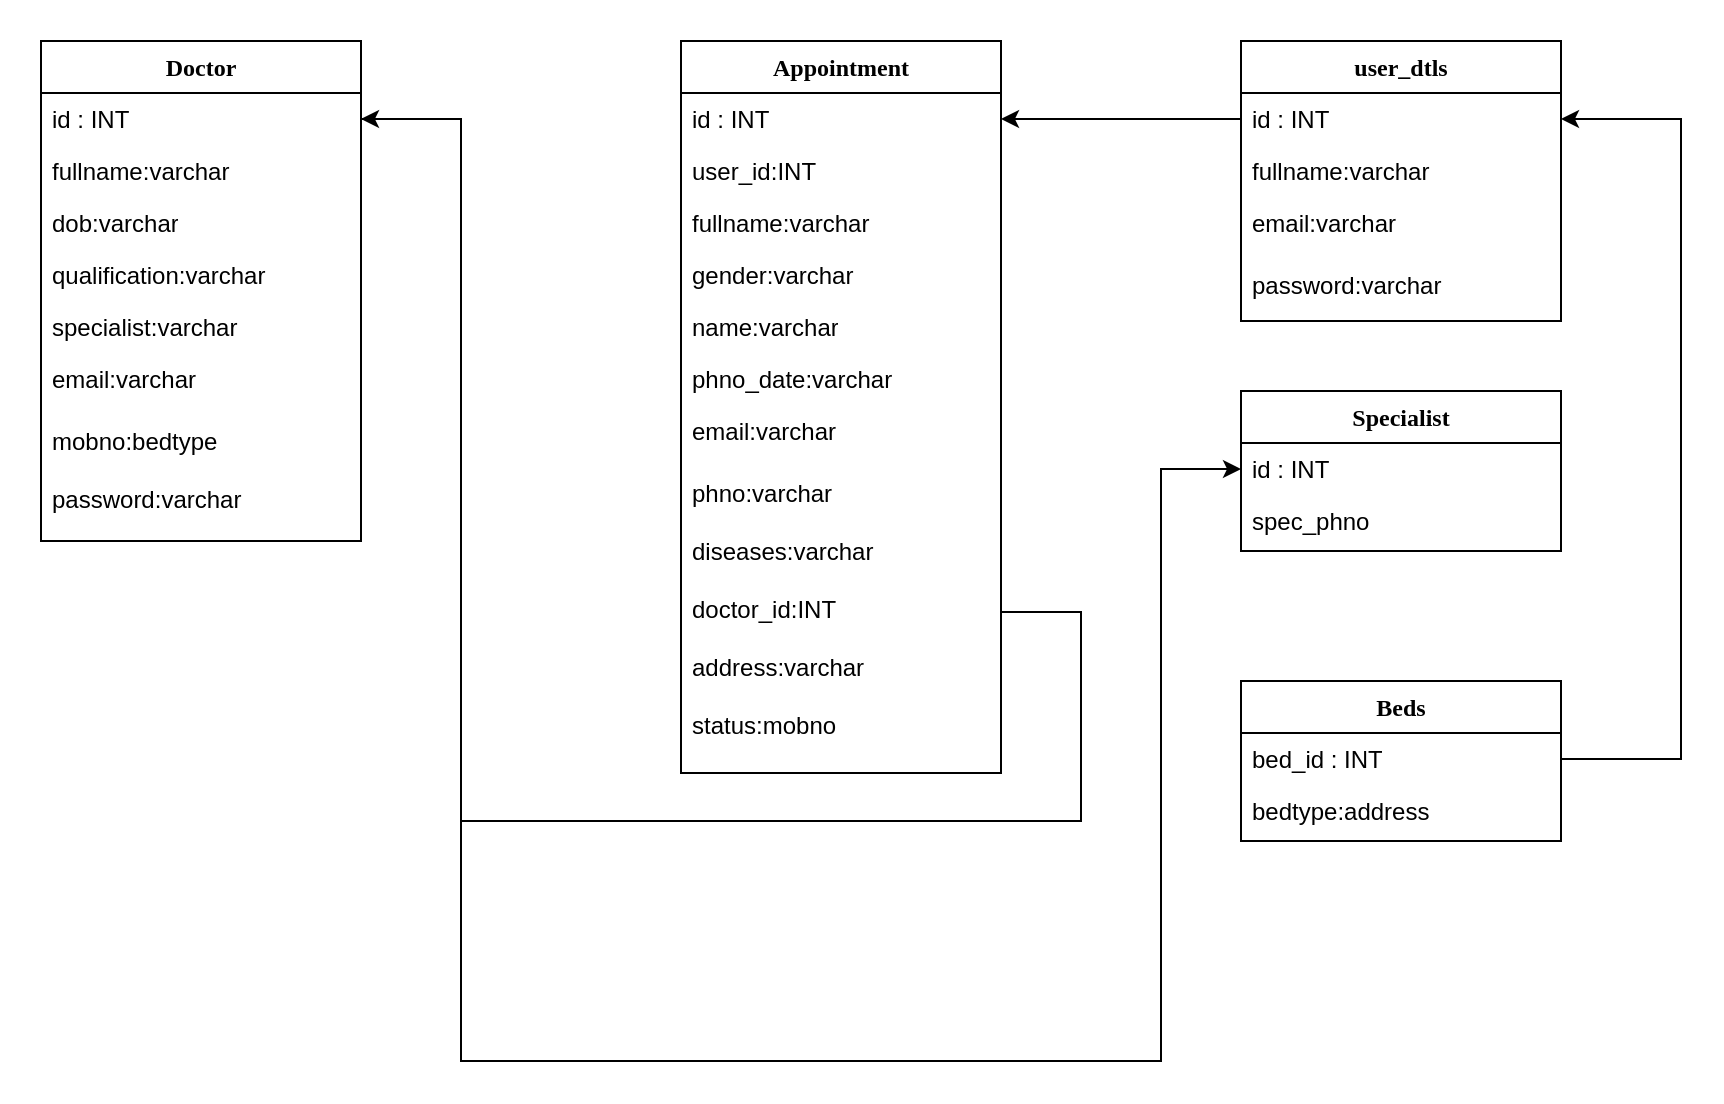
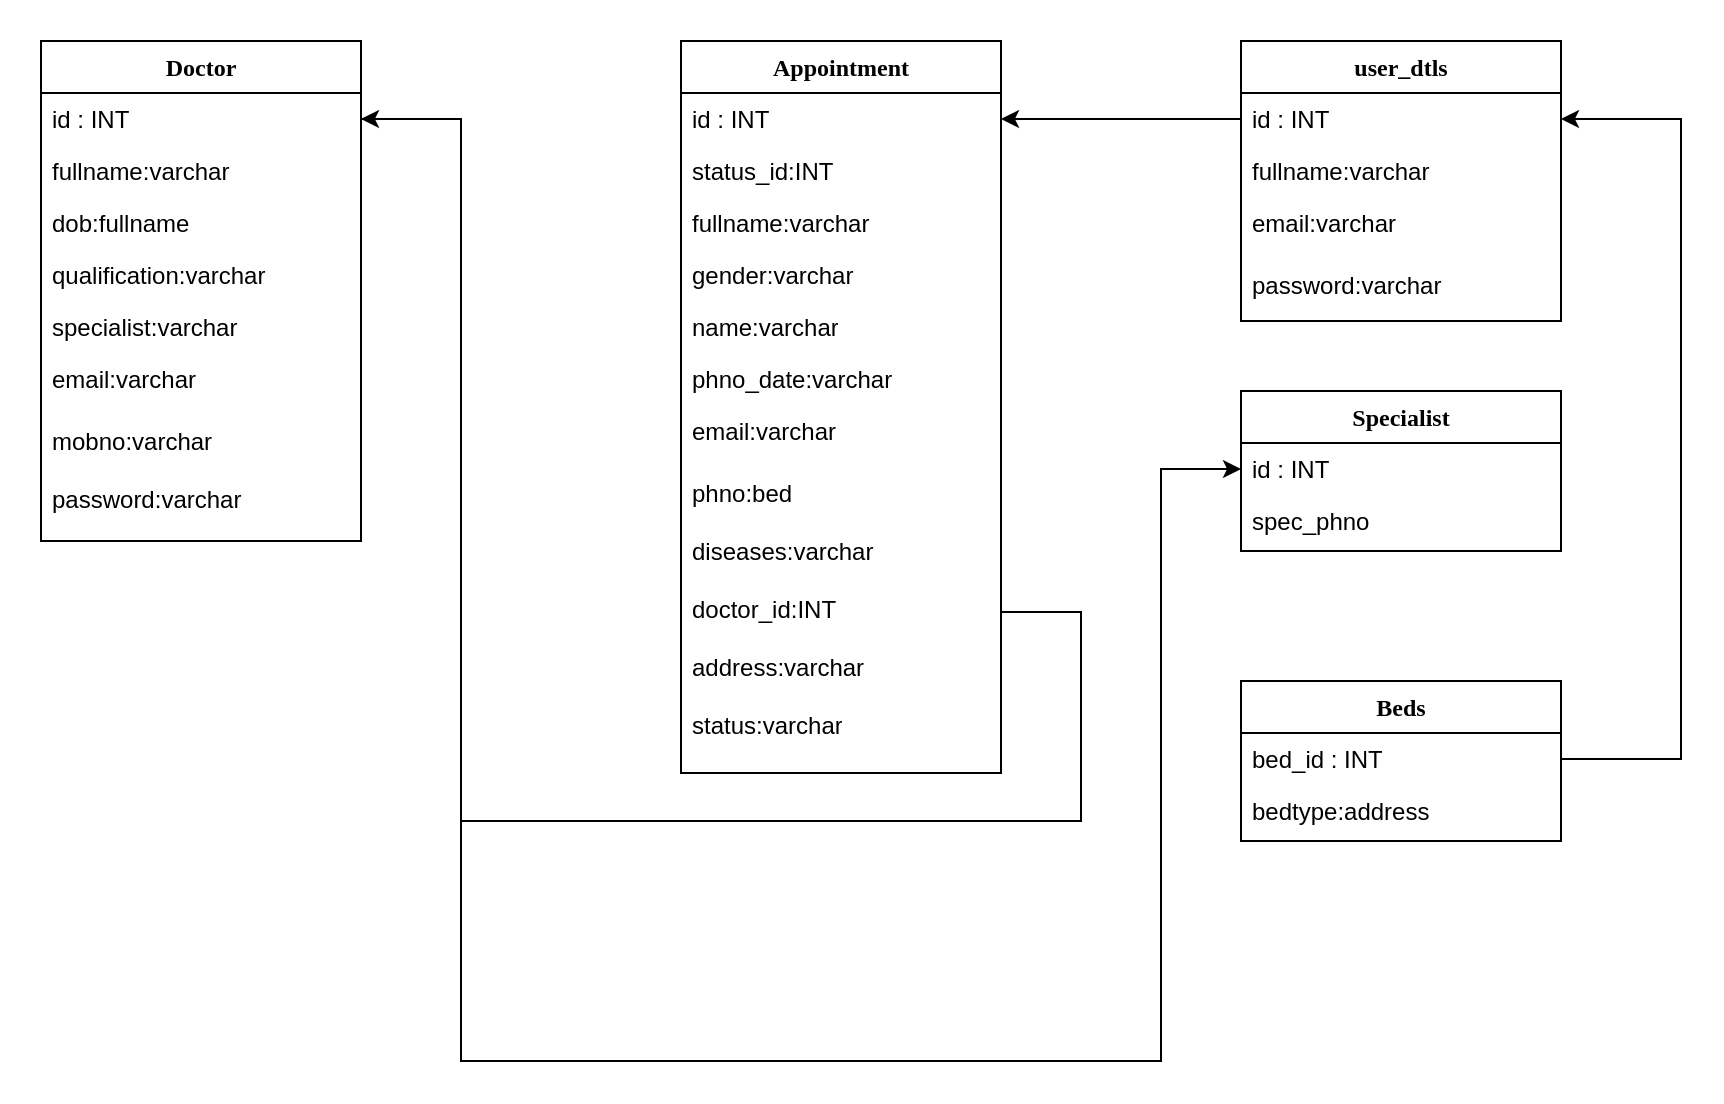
node "user_id:INT": label "user_id:INT" -> "status_id:INT"
node "dob:varchar": label "dob:varchar" -> "dob:fullname"
node "mobno:bedtype": label "mobno:bedtype" -> "mobno:varchar"
node "phno:varchar": label "phno:varchar" -> "phno:bed"
node "status:mobno": label "status:mobno" -> "status:varchar"
